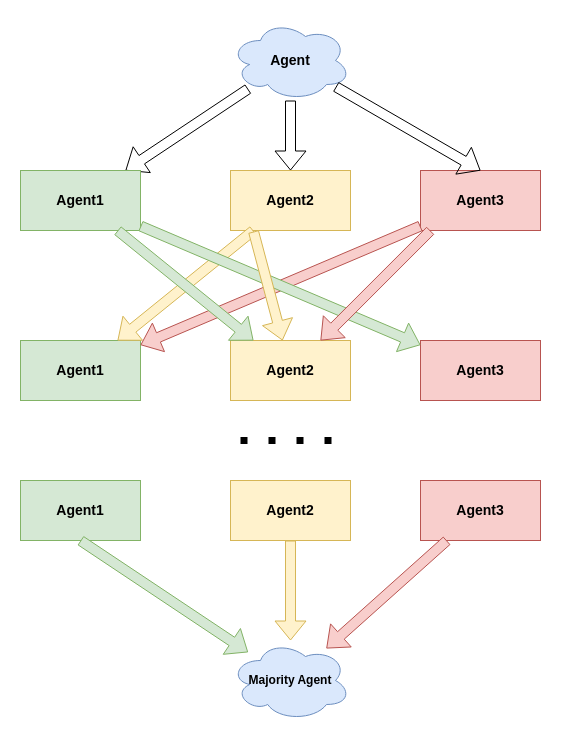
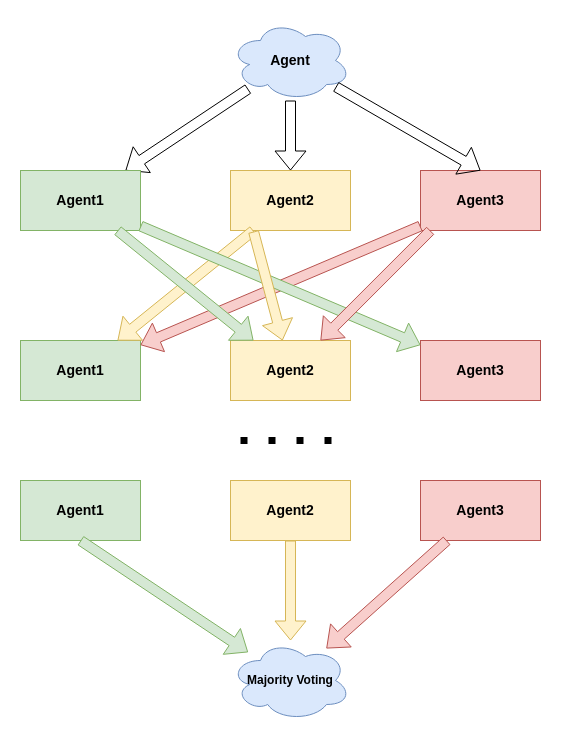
node "Majority Agent": label "Majority Agent" -> "Majority Voting"
